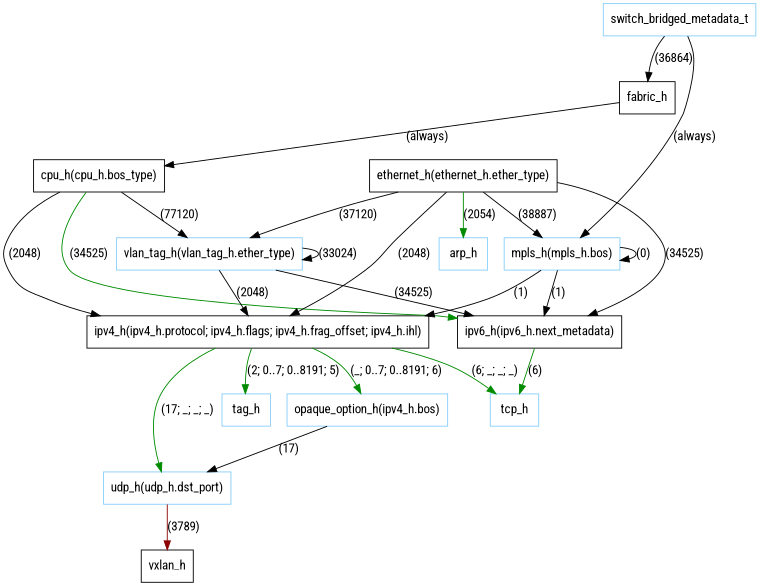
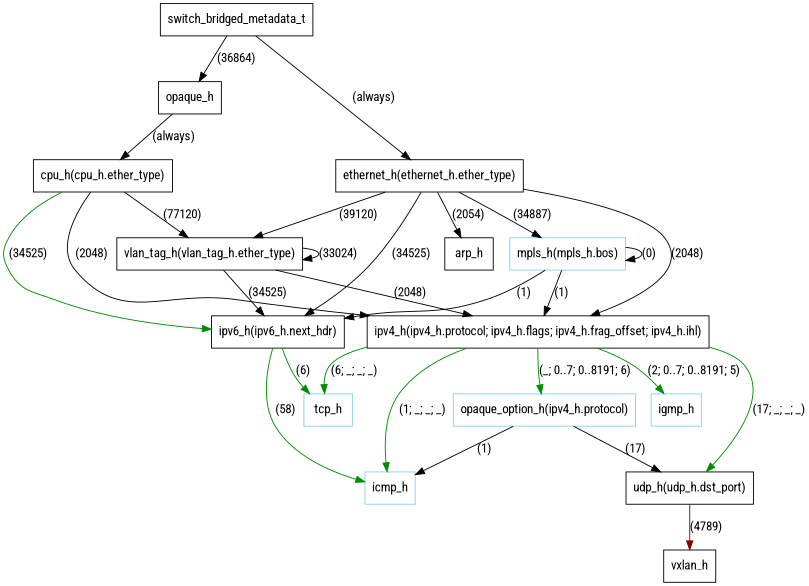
node "switch_bridged_metadata_t": color lightskyblue -> black
node "fabric_h": label "fabric_h" -> "opaque_h"
edge "switch_bridged_metadata_t" -> "mpls_h(mpls_h.bos)": now "switch_bridged_metadata_t" -> "ethernet_h(ethernet_h.ether_type)"
node "cpu_h(cpu_h.bos_type)": label "cpu_h(cpu_h.bos_type)" -> "cpu_h(cpu_h.ether_type)"
edge "ethernet_h(ethernet_h.ether_type)" -> "arp_h": color green4 -> black
edge "ethernet_h(ethernet_h.ether_type)" -> "vlan_tag_h(vlan_tag_h.ether_type)": label "(37120)" -> "(39120)"
edge "ethernet_h(ethernet_h.ether_type)" -> "mpls_h(mpls_h.bos)": label "(38887)" -> "(34887)"
node "vlan_tag_h(vlan_tag_h.ether_type)": color lightskyblue -> black
node "arp_h": color lightskyblue -> black
node "ipv6_h(ipv6_h.next_metadata)": label "ipv6_h(ipv6_h.next_metadata)" -> "ipv6_h(ipv6_h.next_hdr)"
node "tag_h": label "tag_h" -> "igmp_h"
node "opaque_option_h(ipv4_h.bos)": label "opaque_option_h(ipv4_h.bos)" -> "opaque_option_h(ipv4_h.protocol)"
node "udp_h(udp_h.dst_port)": color lightskyblue -> black
node "icmp_h": added
edge "udp_h(udp_h.dst_port)" -> "vxlan_h": label "(3789)" -> "(4789)"
